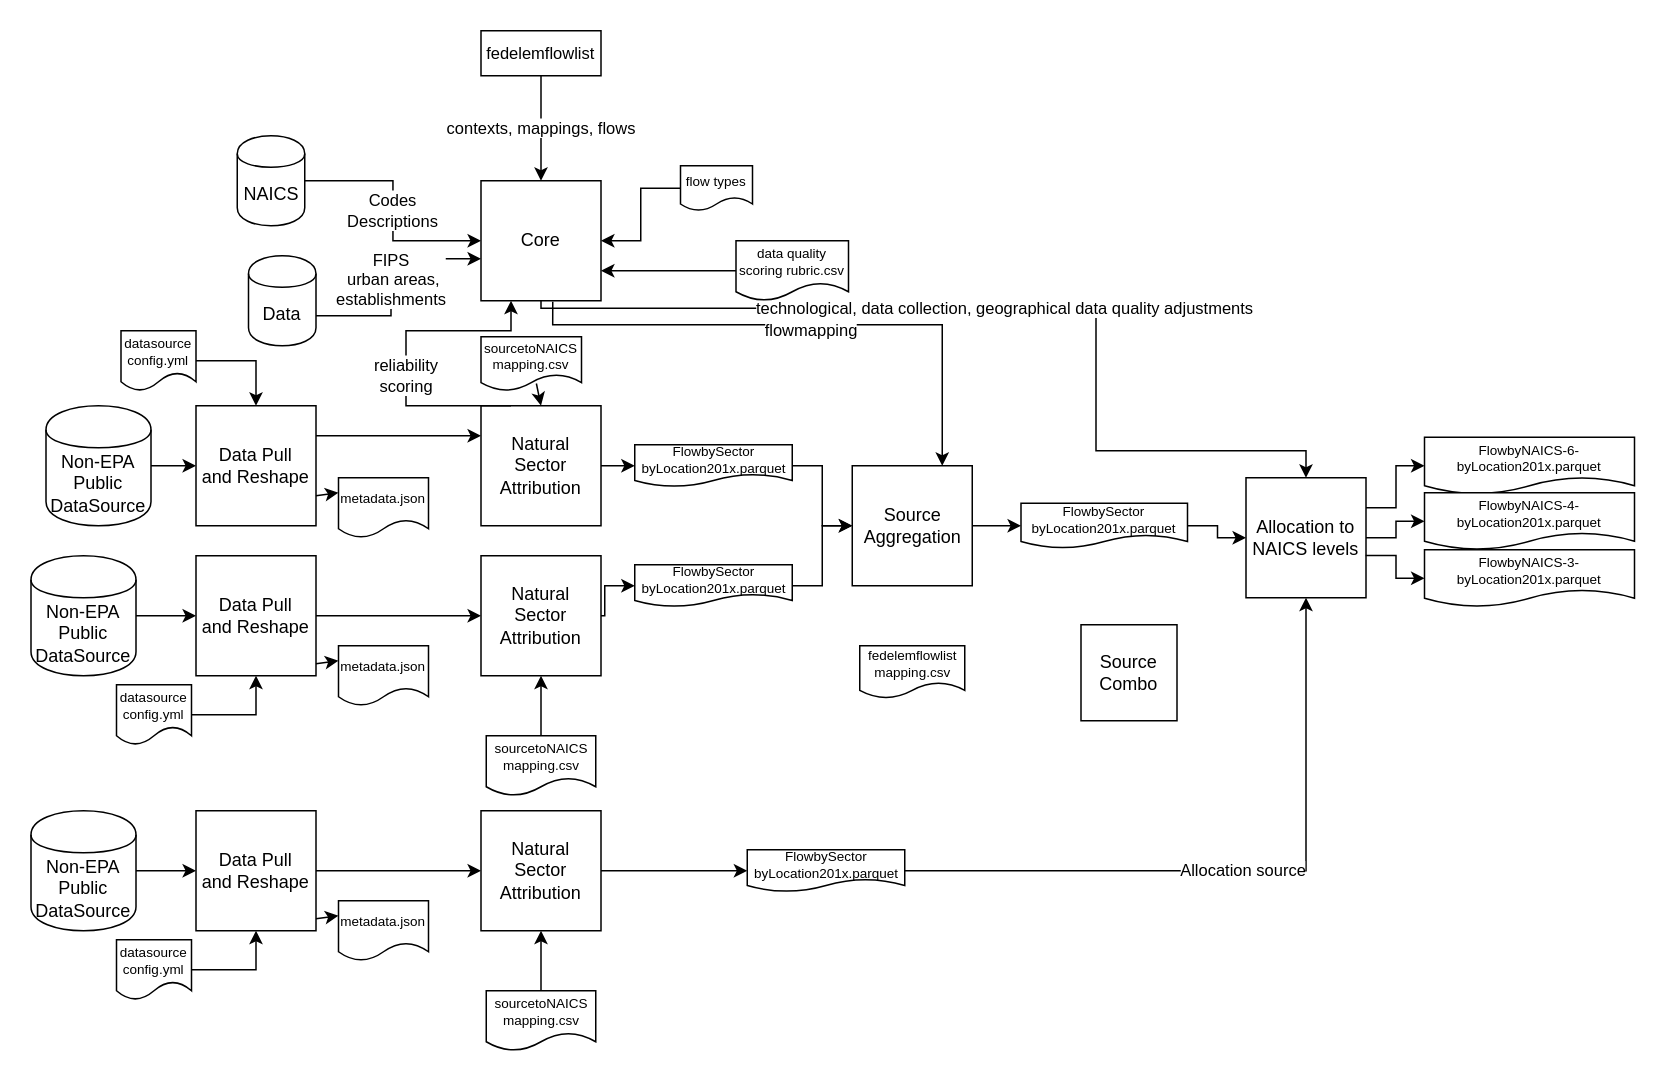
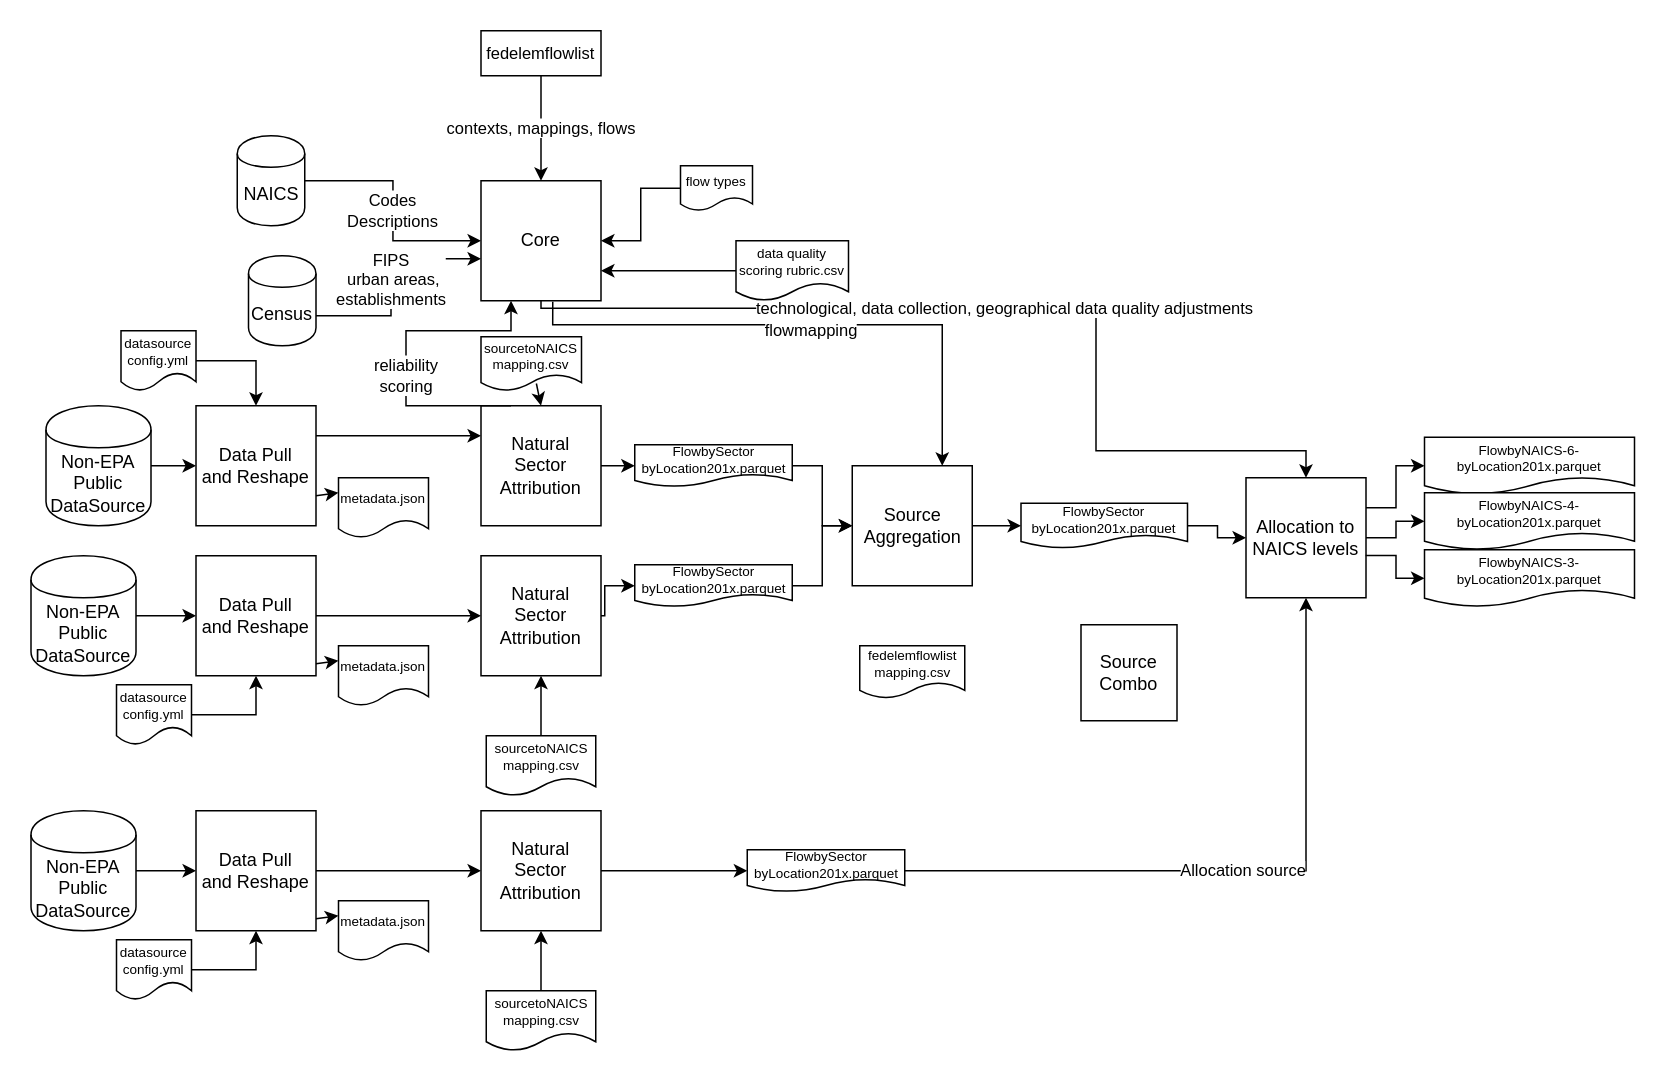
node "Data": label "Data" -> "Census"
